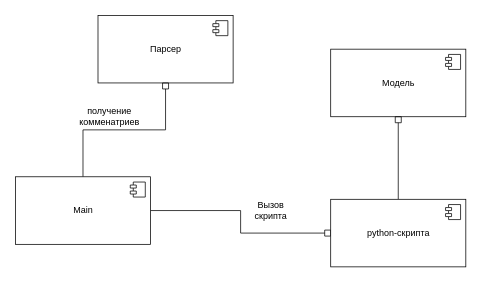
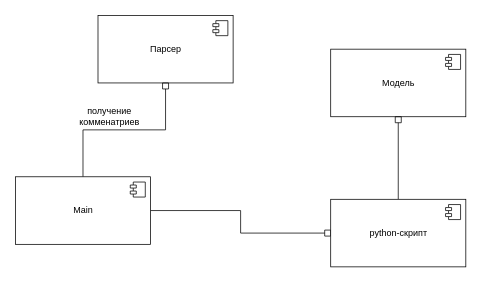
node "Вызов скрипта": removed
node "python-скрипта": label "python-скрипта" -> "python-скрипт"
